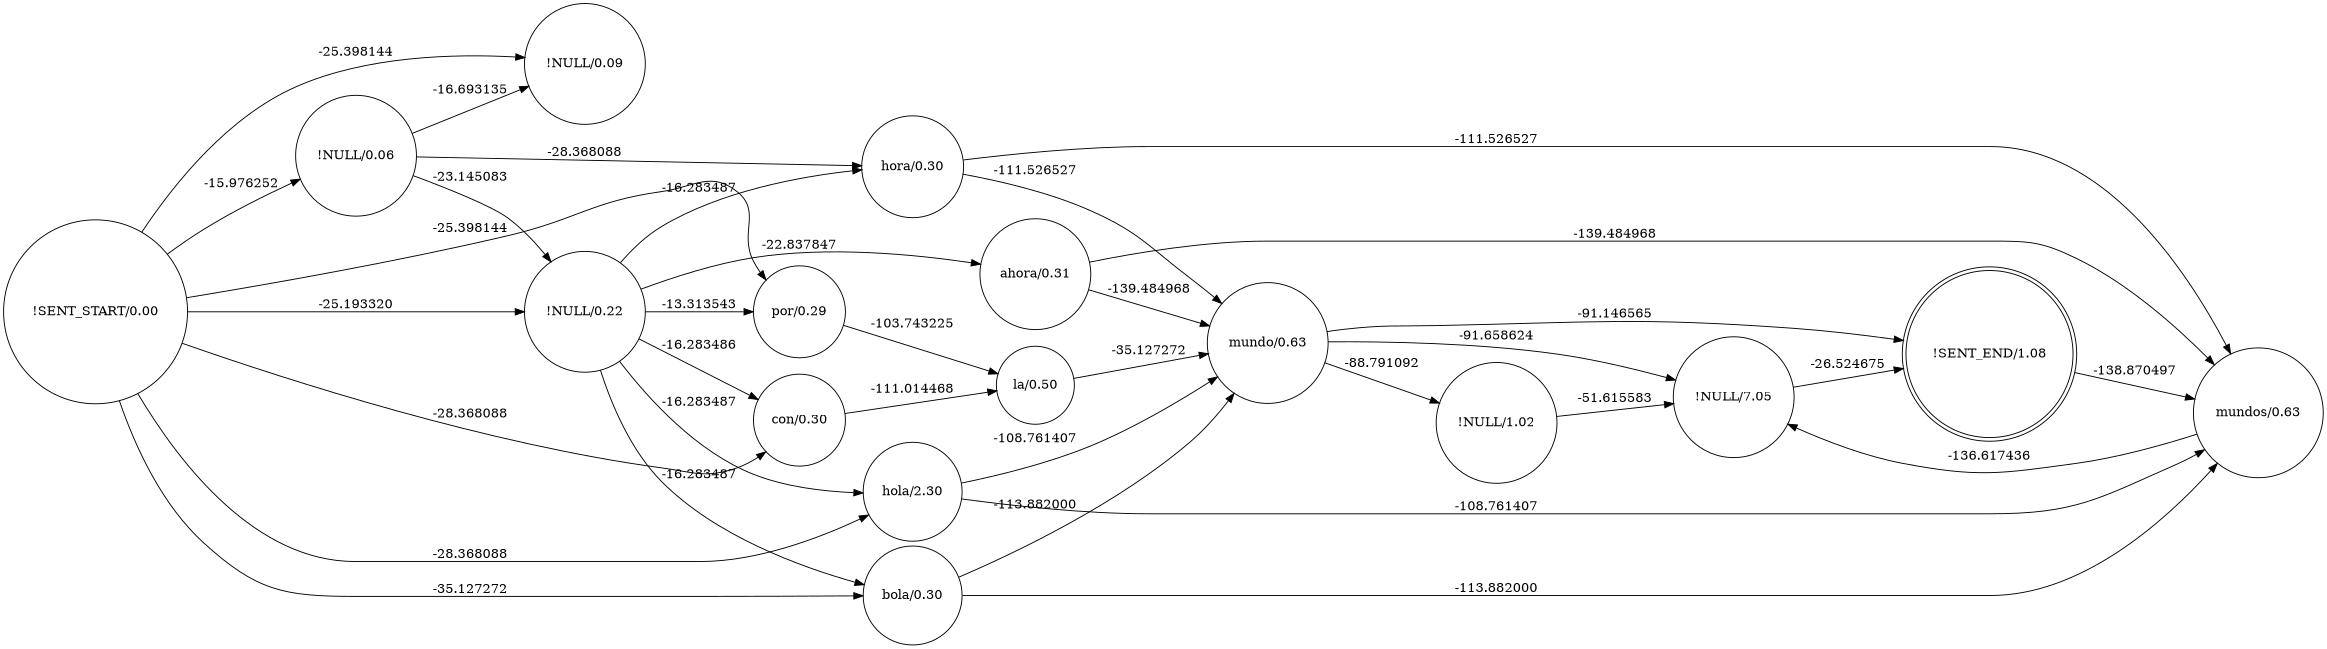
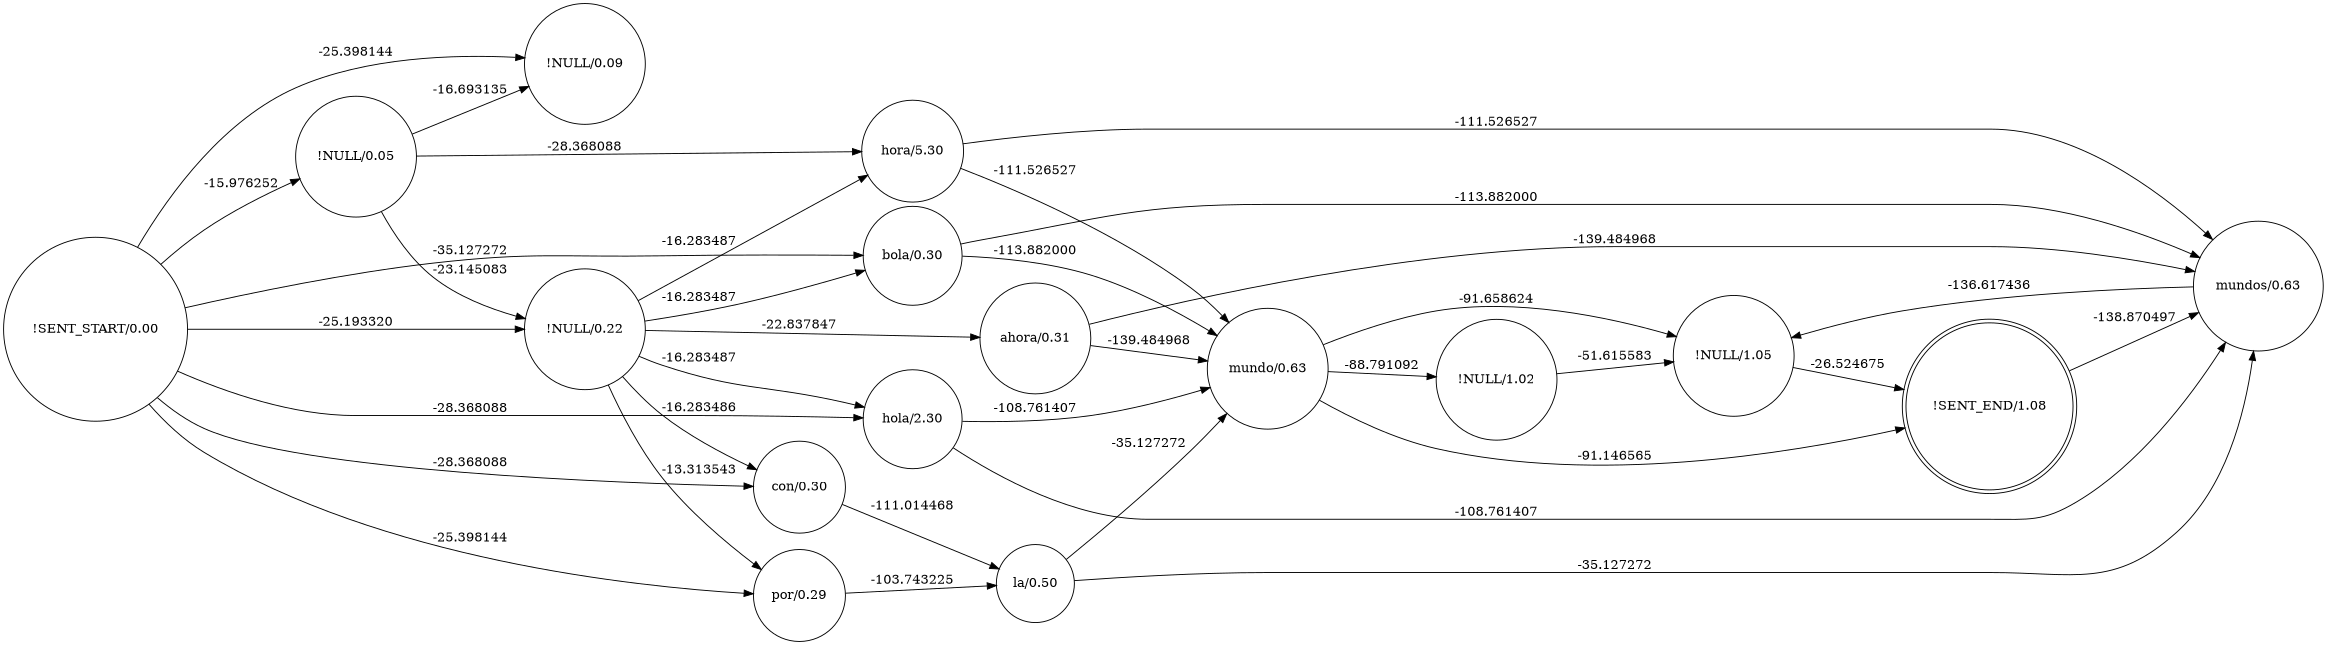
node "!NULL/0.06": label "!NULL/0.06" -> "!NULL/0.05"
node "hora/0.30": label "hora/0.30" -> "hora/5.30"
node "!NULL/7.05": label "!NULL/7.05" -> "!NULL/1.05"
edge "la/0.50" -> "mundos/0.63": added, label "-35.127272"
